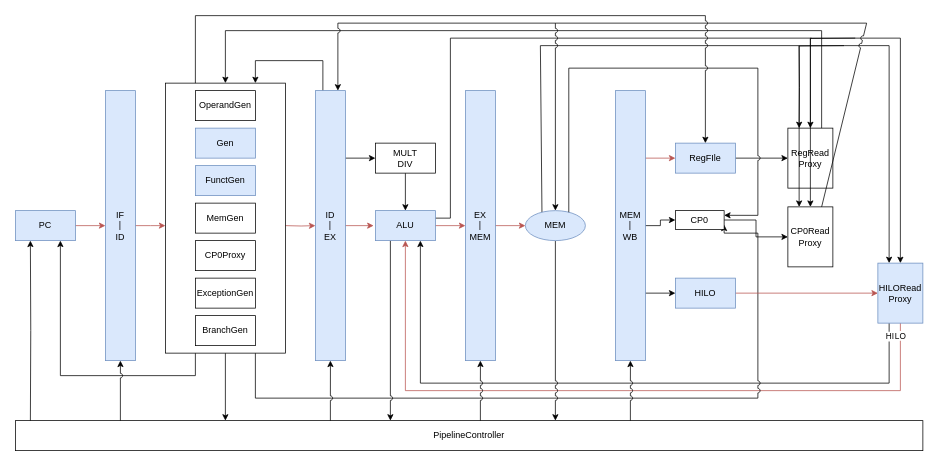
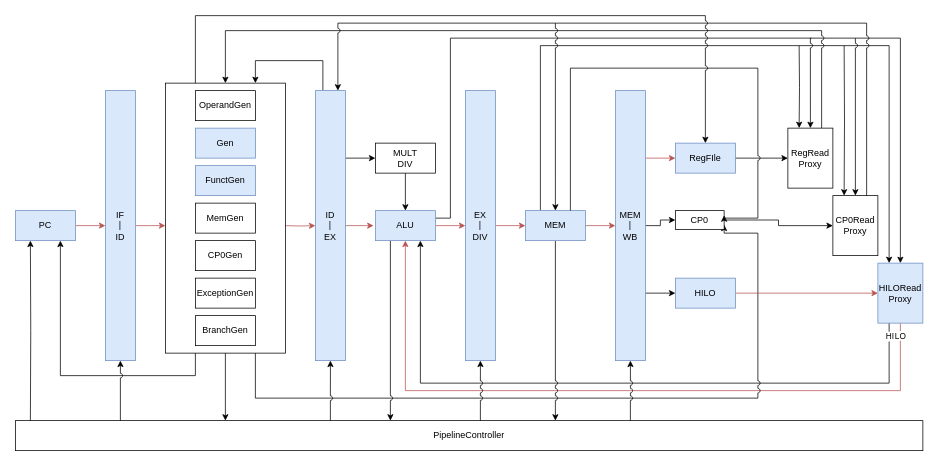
node "EX | MEM": label "EX | MEM" -> "EX | DIV"
node "MEM": shape ellipse -> rectangle
edge "MEM" -> "MEM | WB": added
node "CP0Read Proxy": moved (810, 237) -> (855, 225)
node "CP0Proxy": label "CP0Proxy" -> "CP0Gen"
